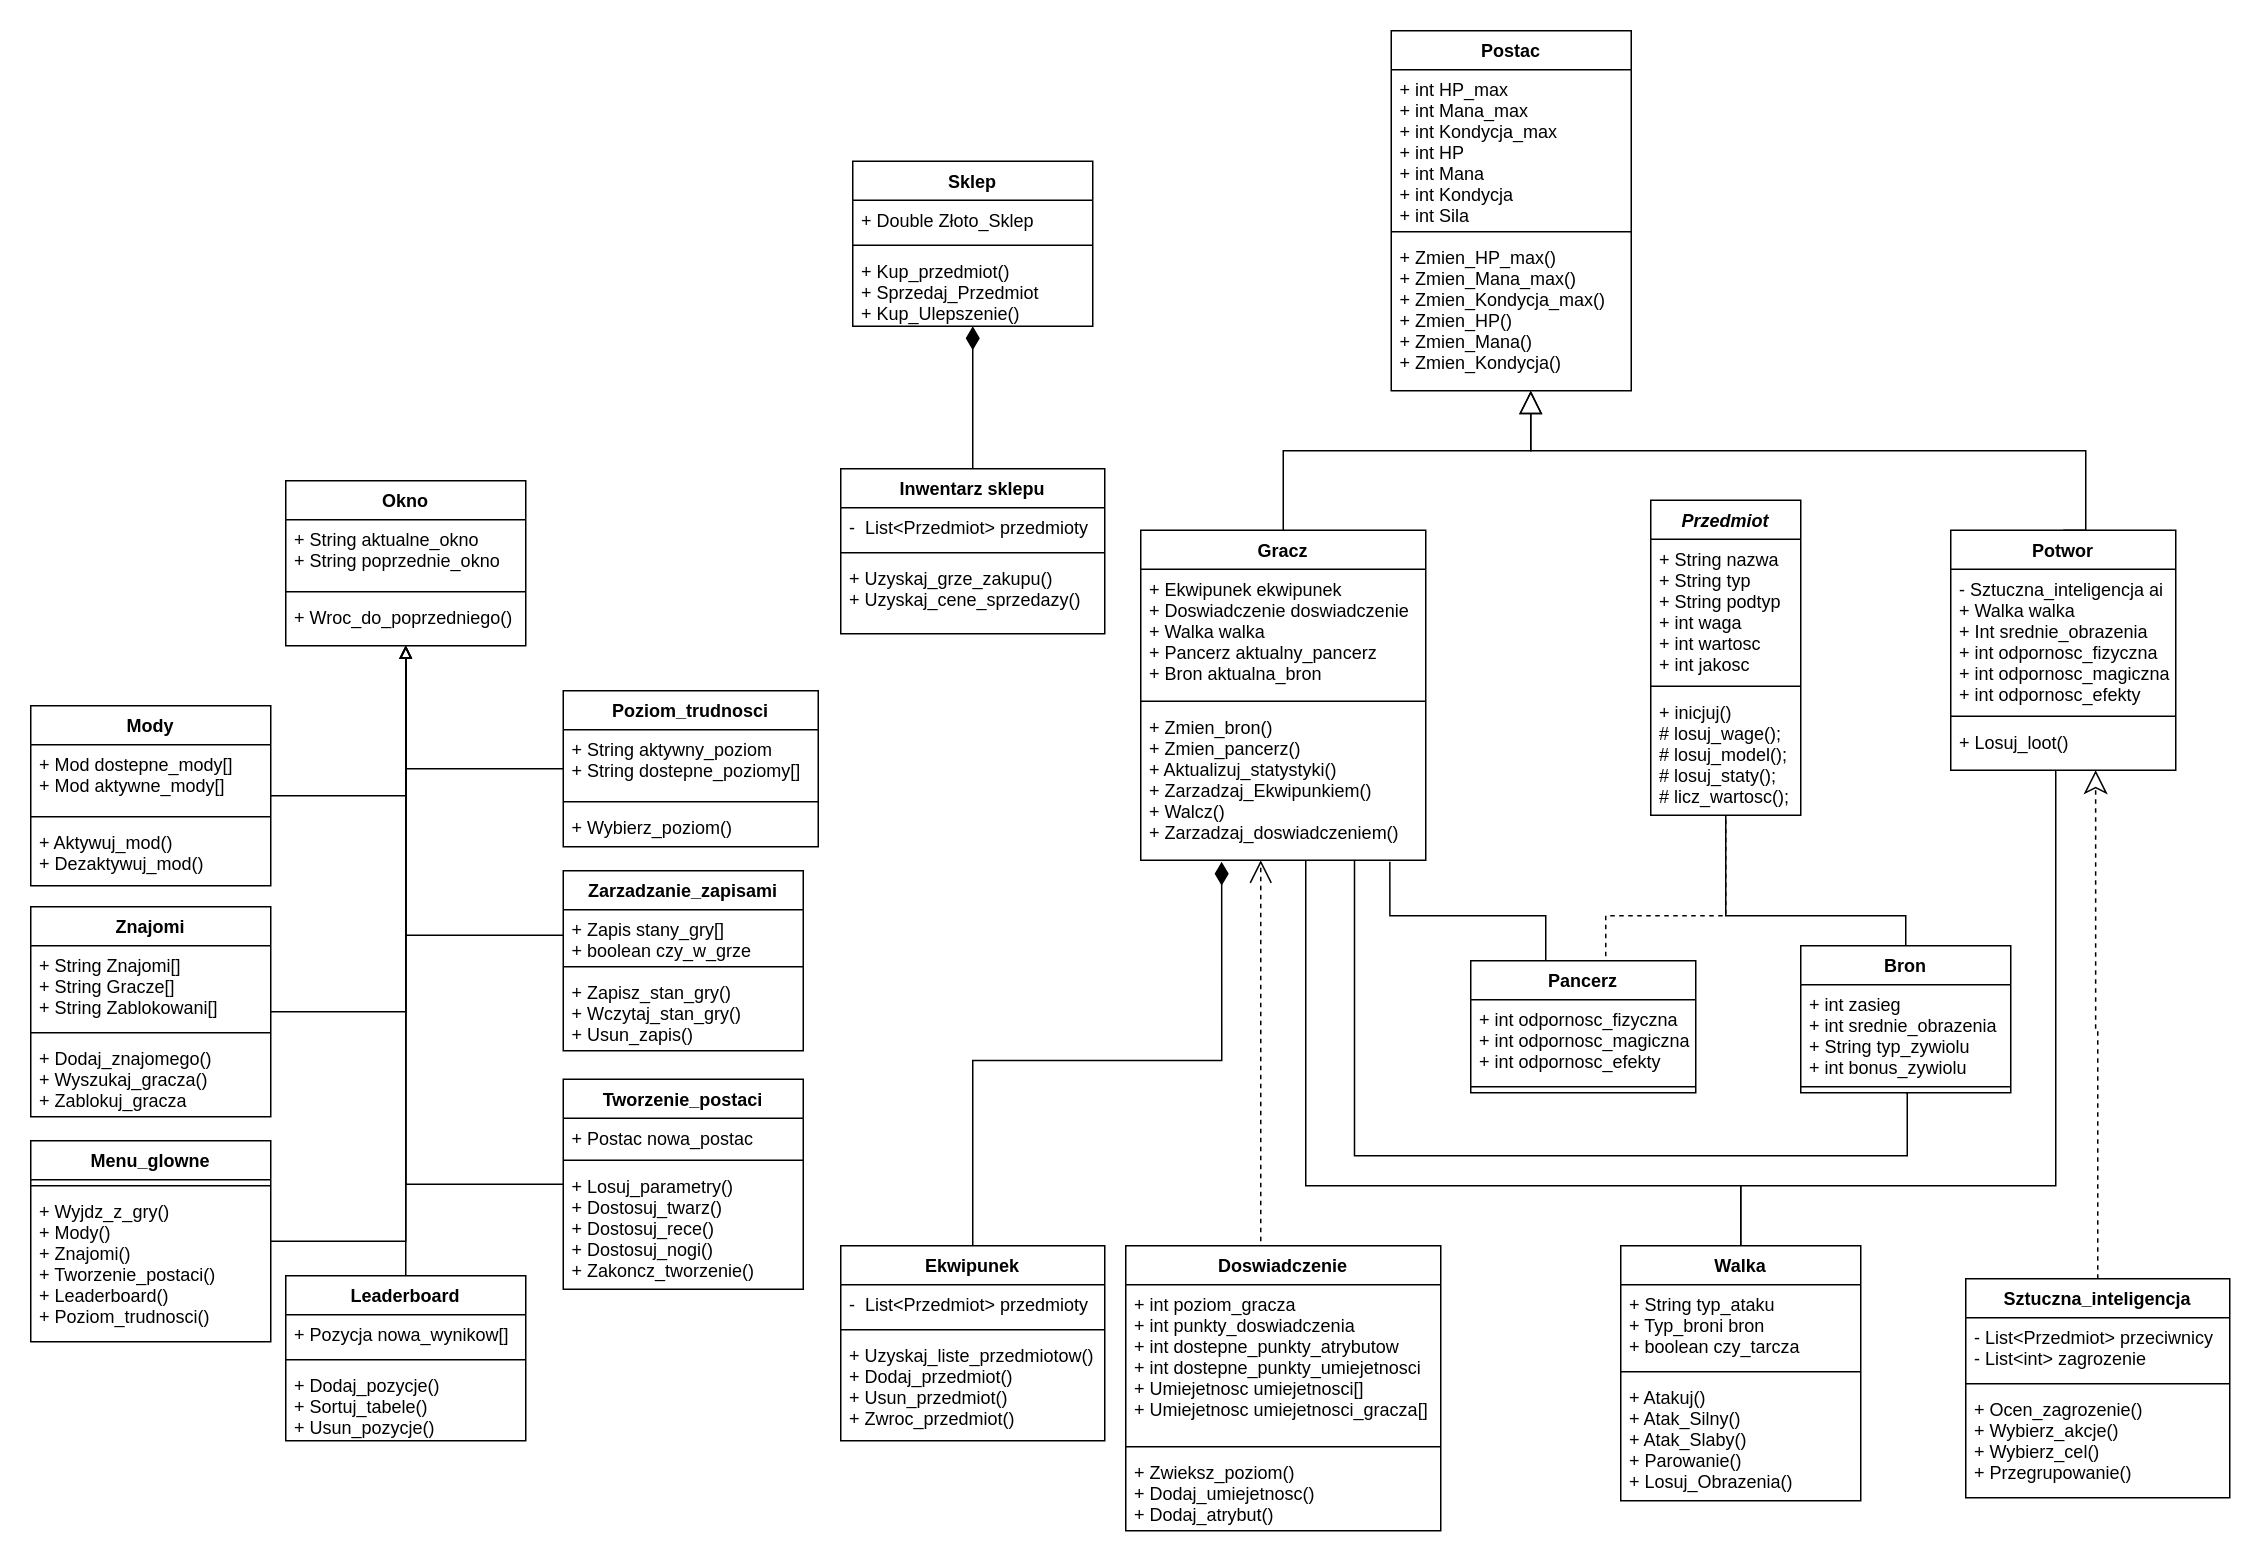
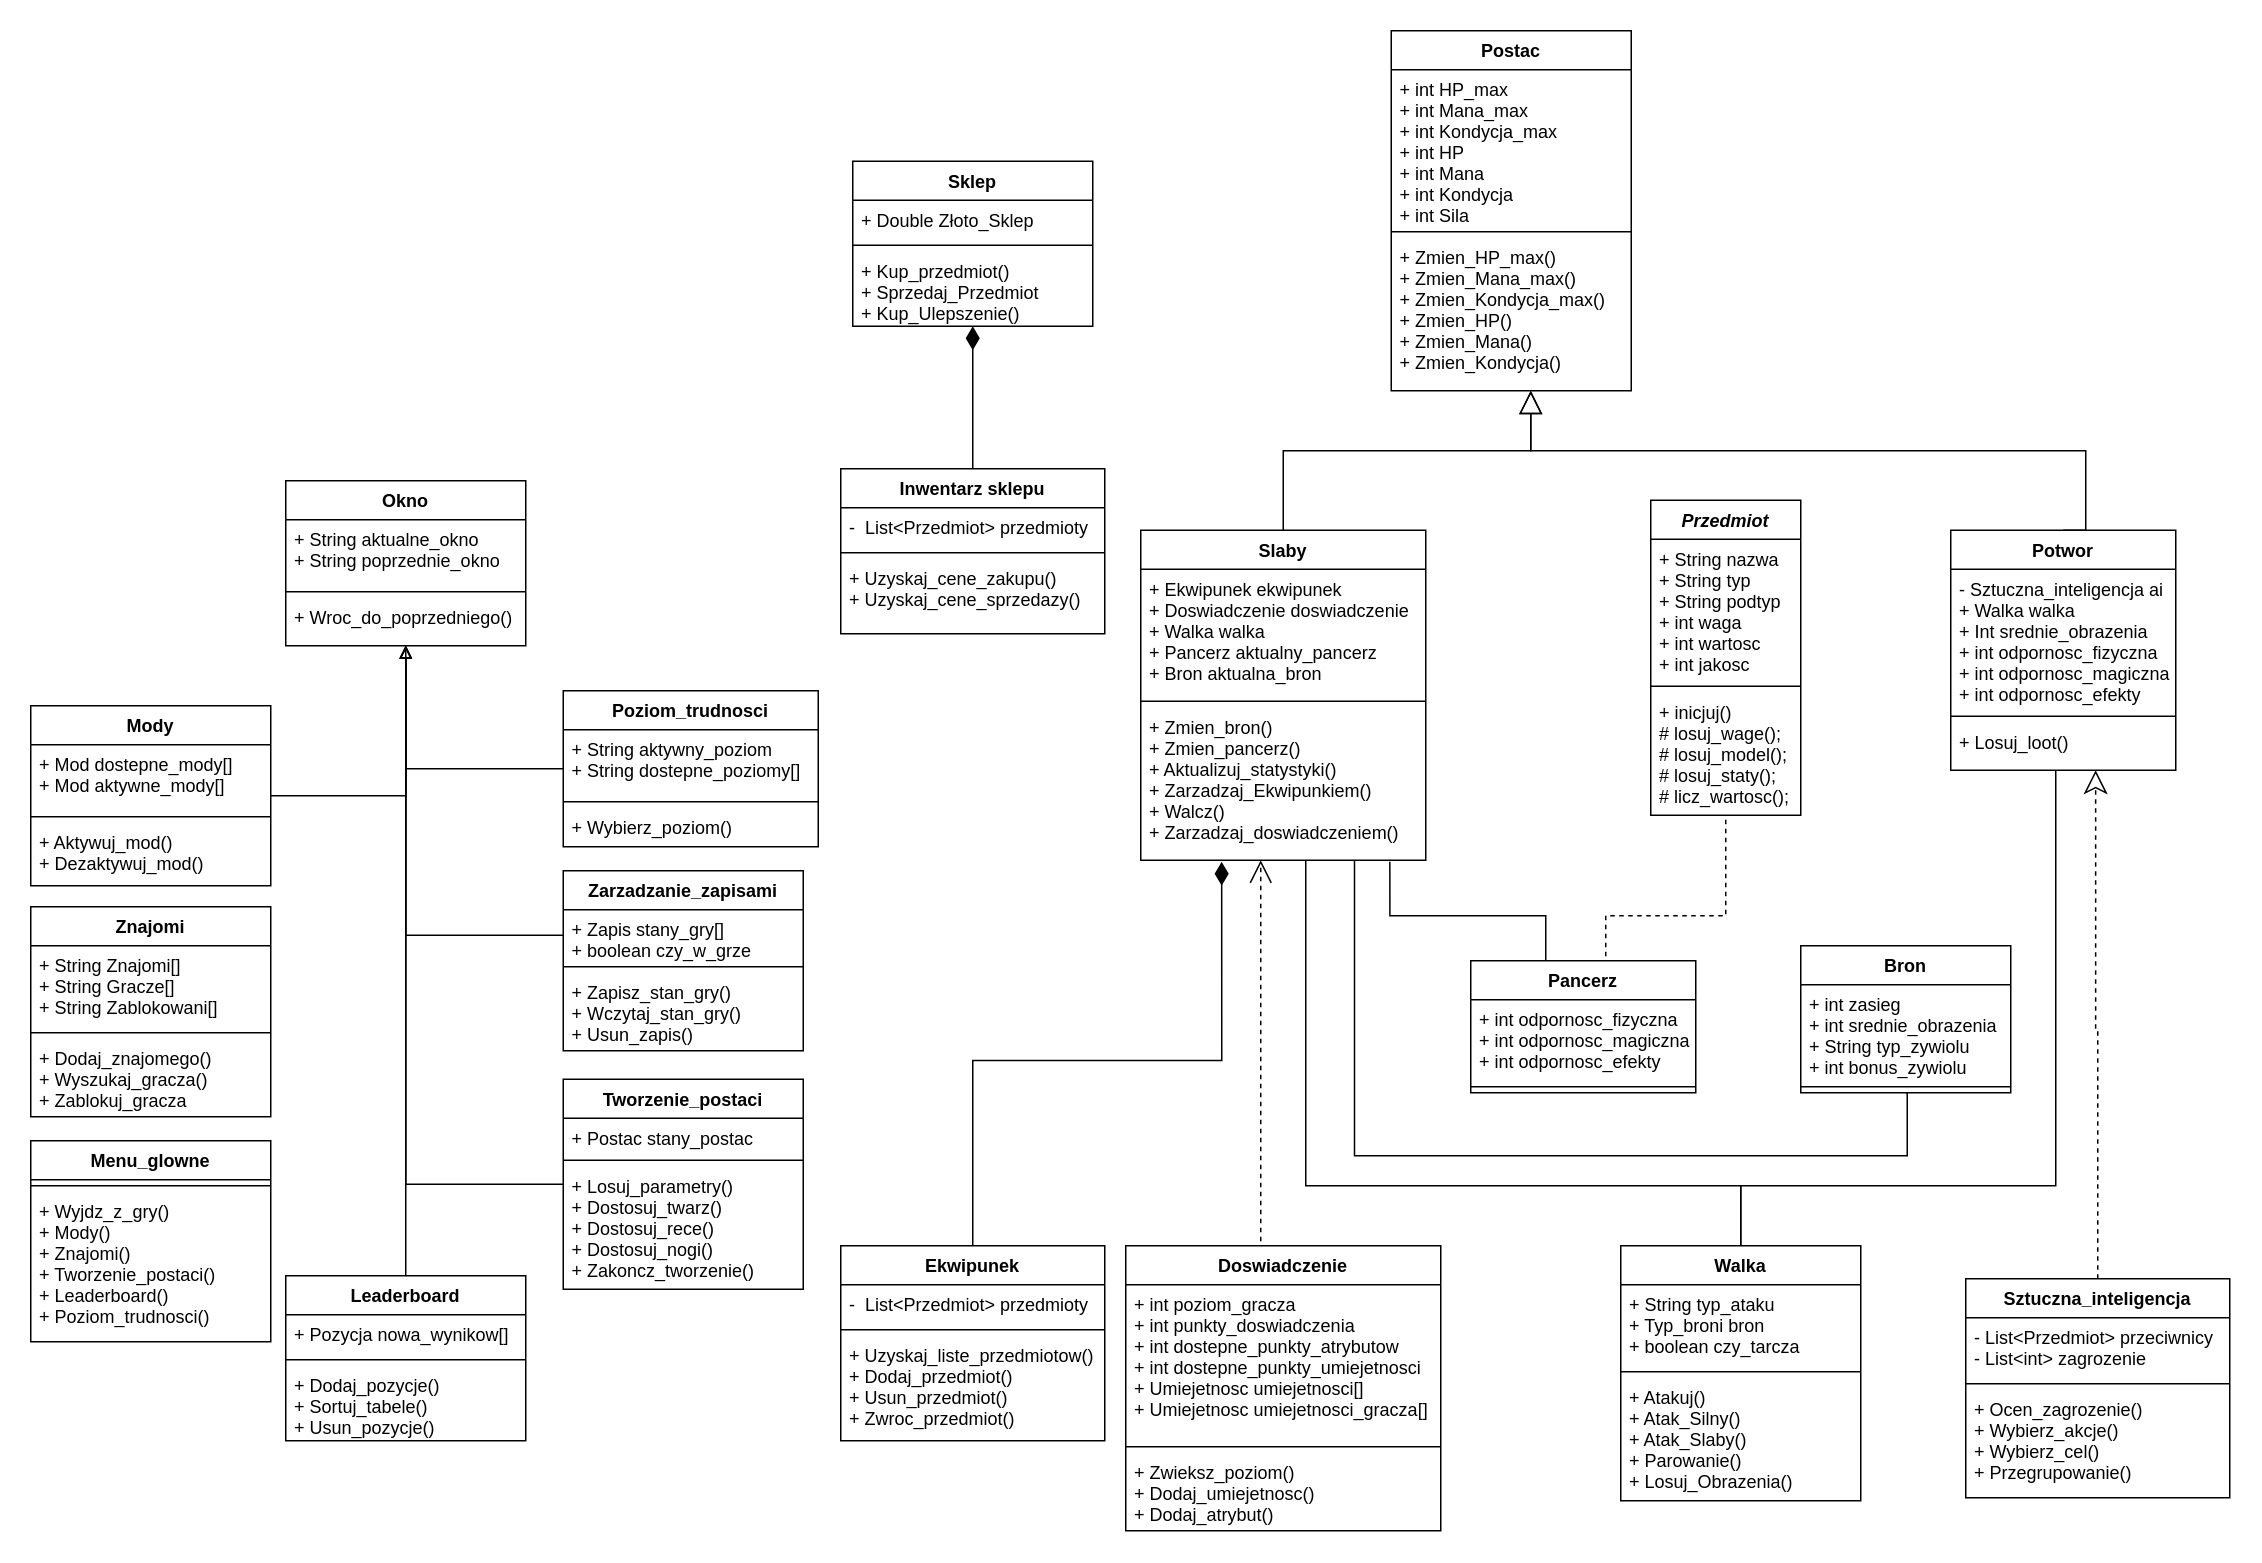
node "Gracz": label "Gracz" -> "Slaby"
node "+ Uzyskaj_grze_zakupu() + Uzyskaj_cene_sprzedazy()": label "+ Uzyskaj_grze_zakupu() + Uzyskaj_cene_sprzedazy()" -> "+ Uzyskaj_cene_zakupu() + Uzyskaj_cene_sprzedazy()"
edge "Przedmiot" -- "Bron": removed
edge "Znajomi" -> "Okno": removed
node "+ Postac nowa_postac": label "+ Postac nowa_postac" -> "+ Postac stany_postac"
edge "Tworzenie_postaci" -> "Okno": arrowhead block -> open
edge "Menu_glowne" -> "Okno": removed
